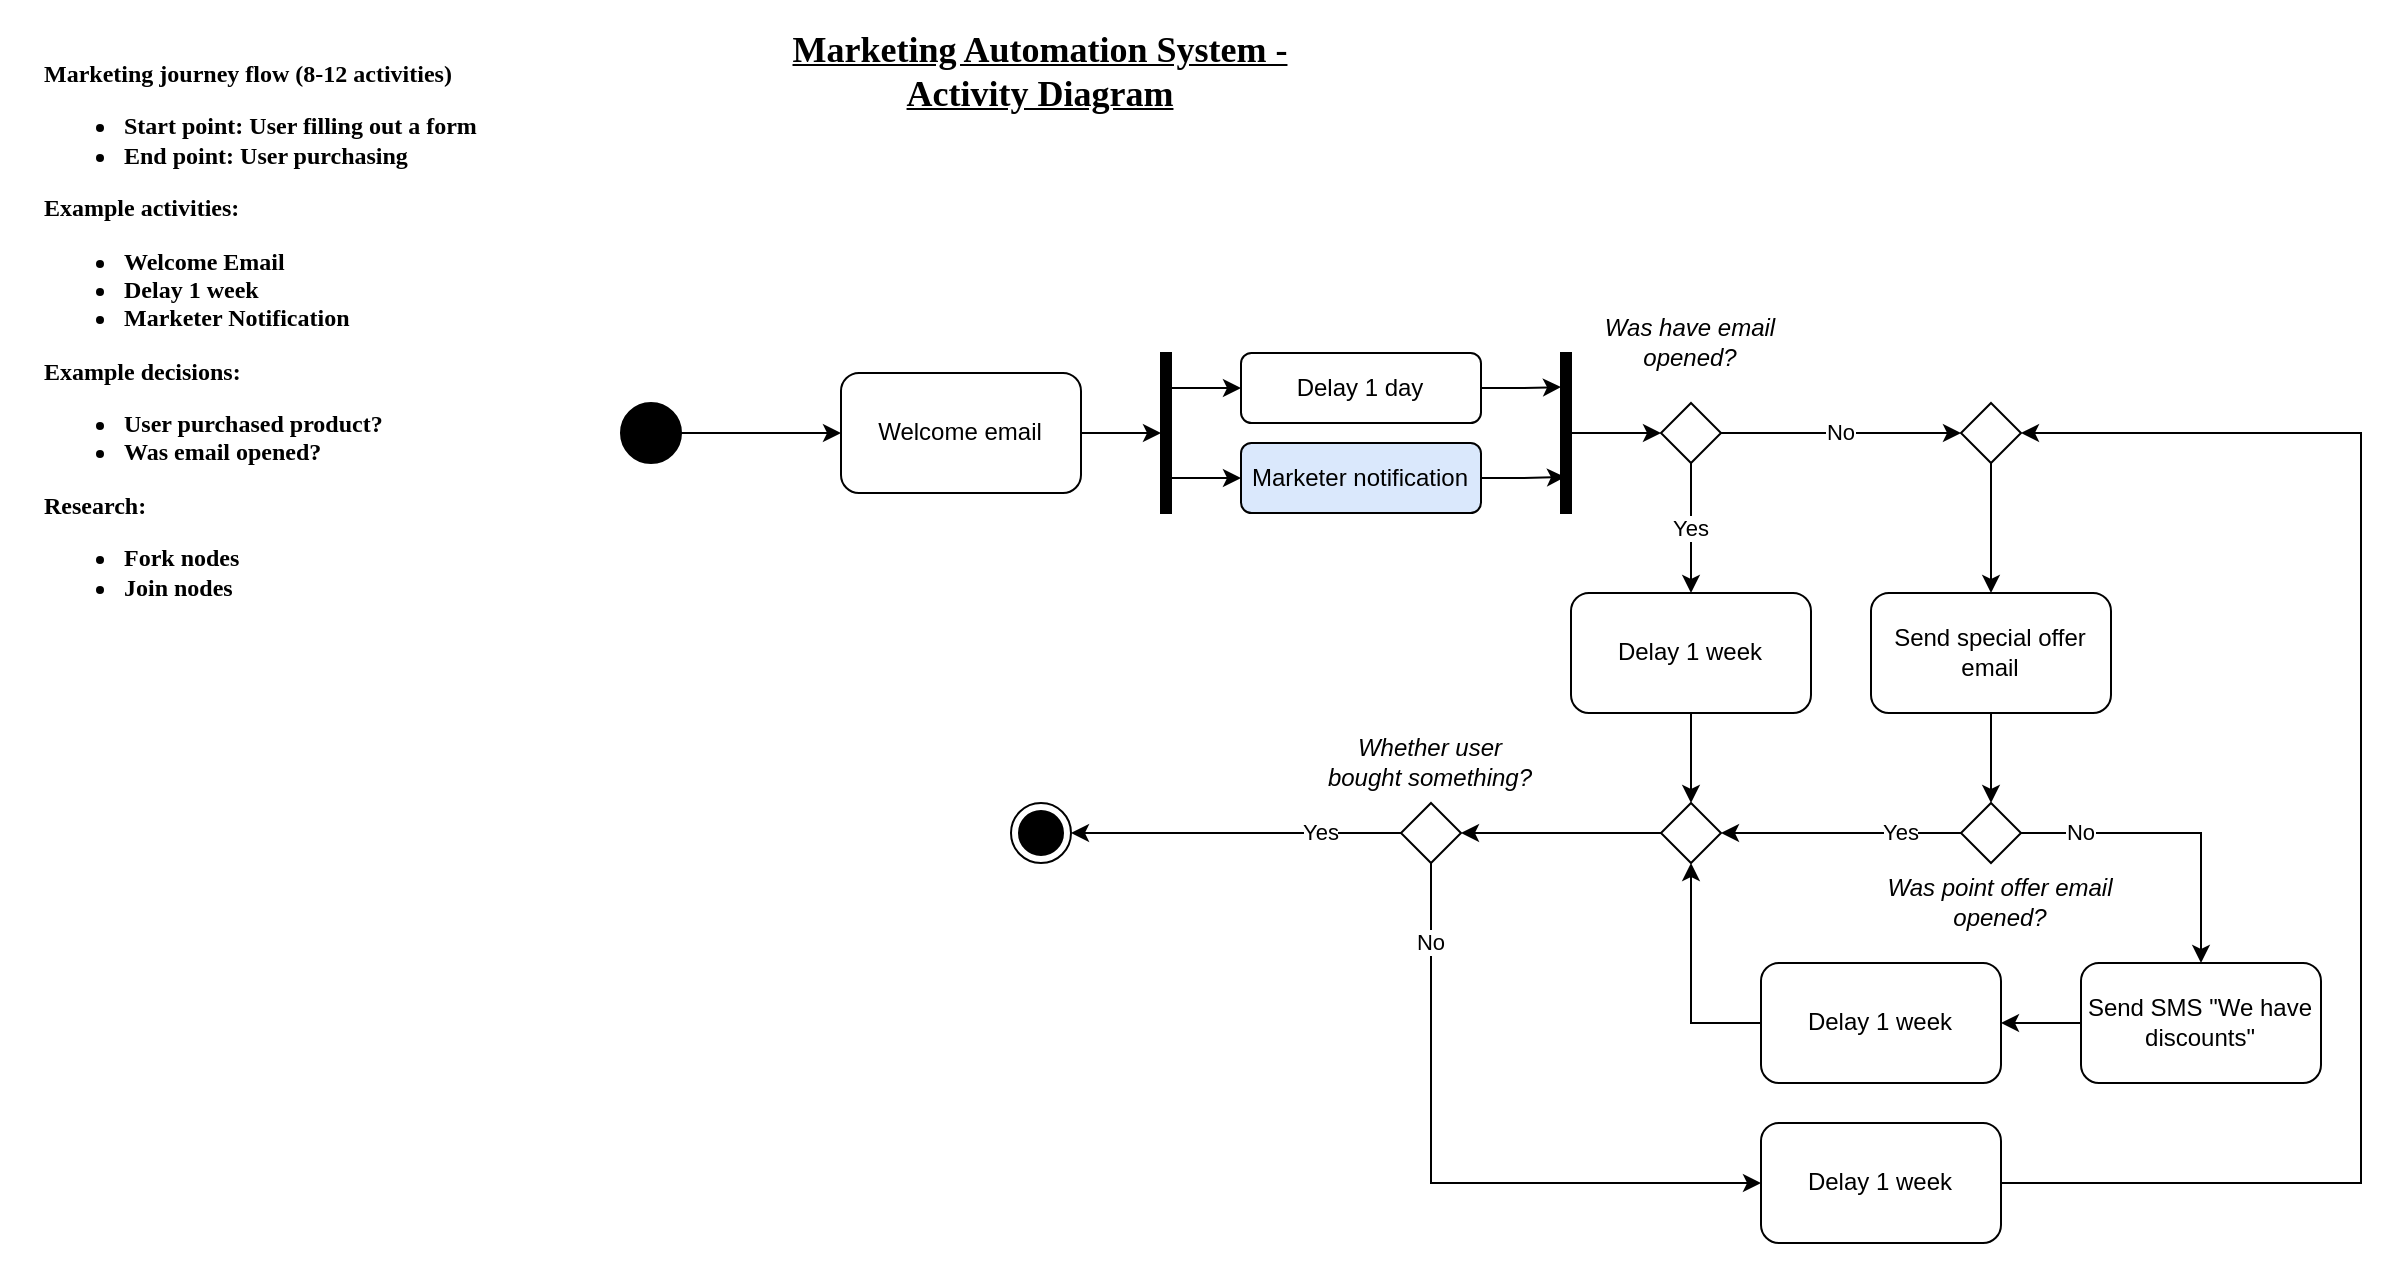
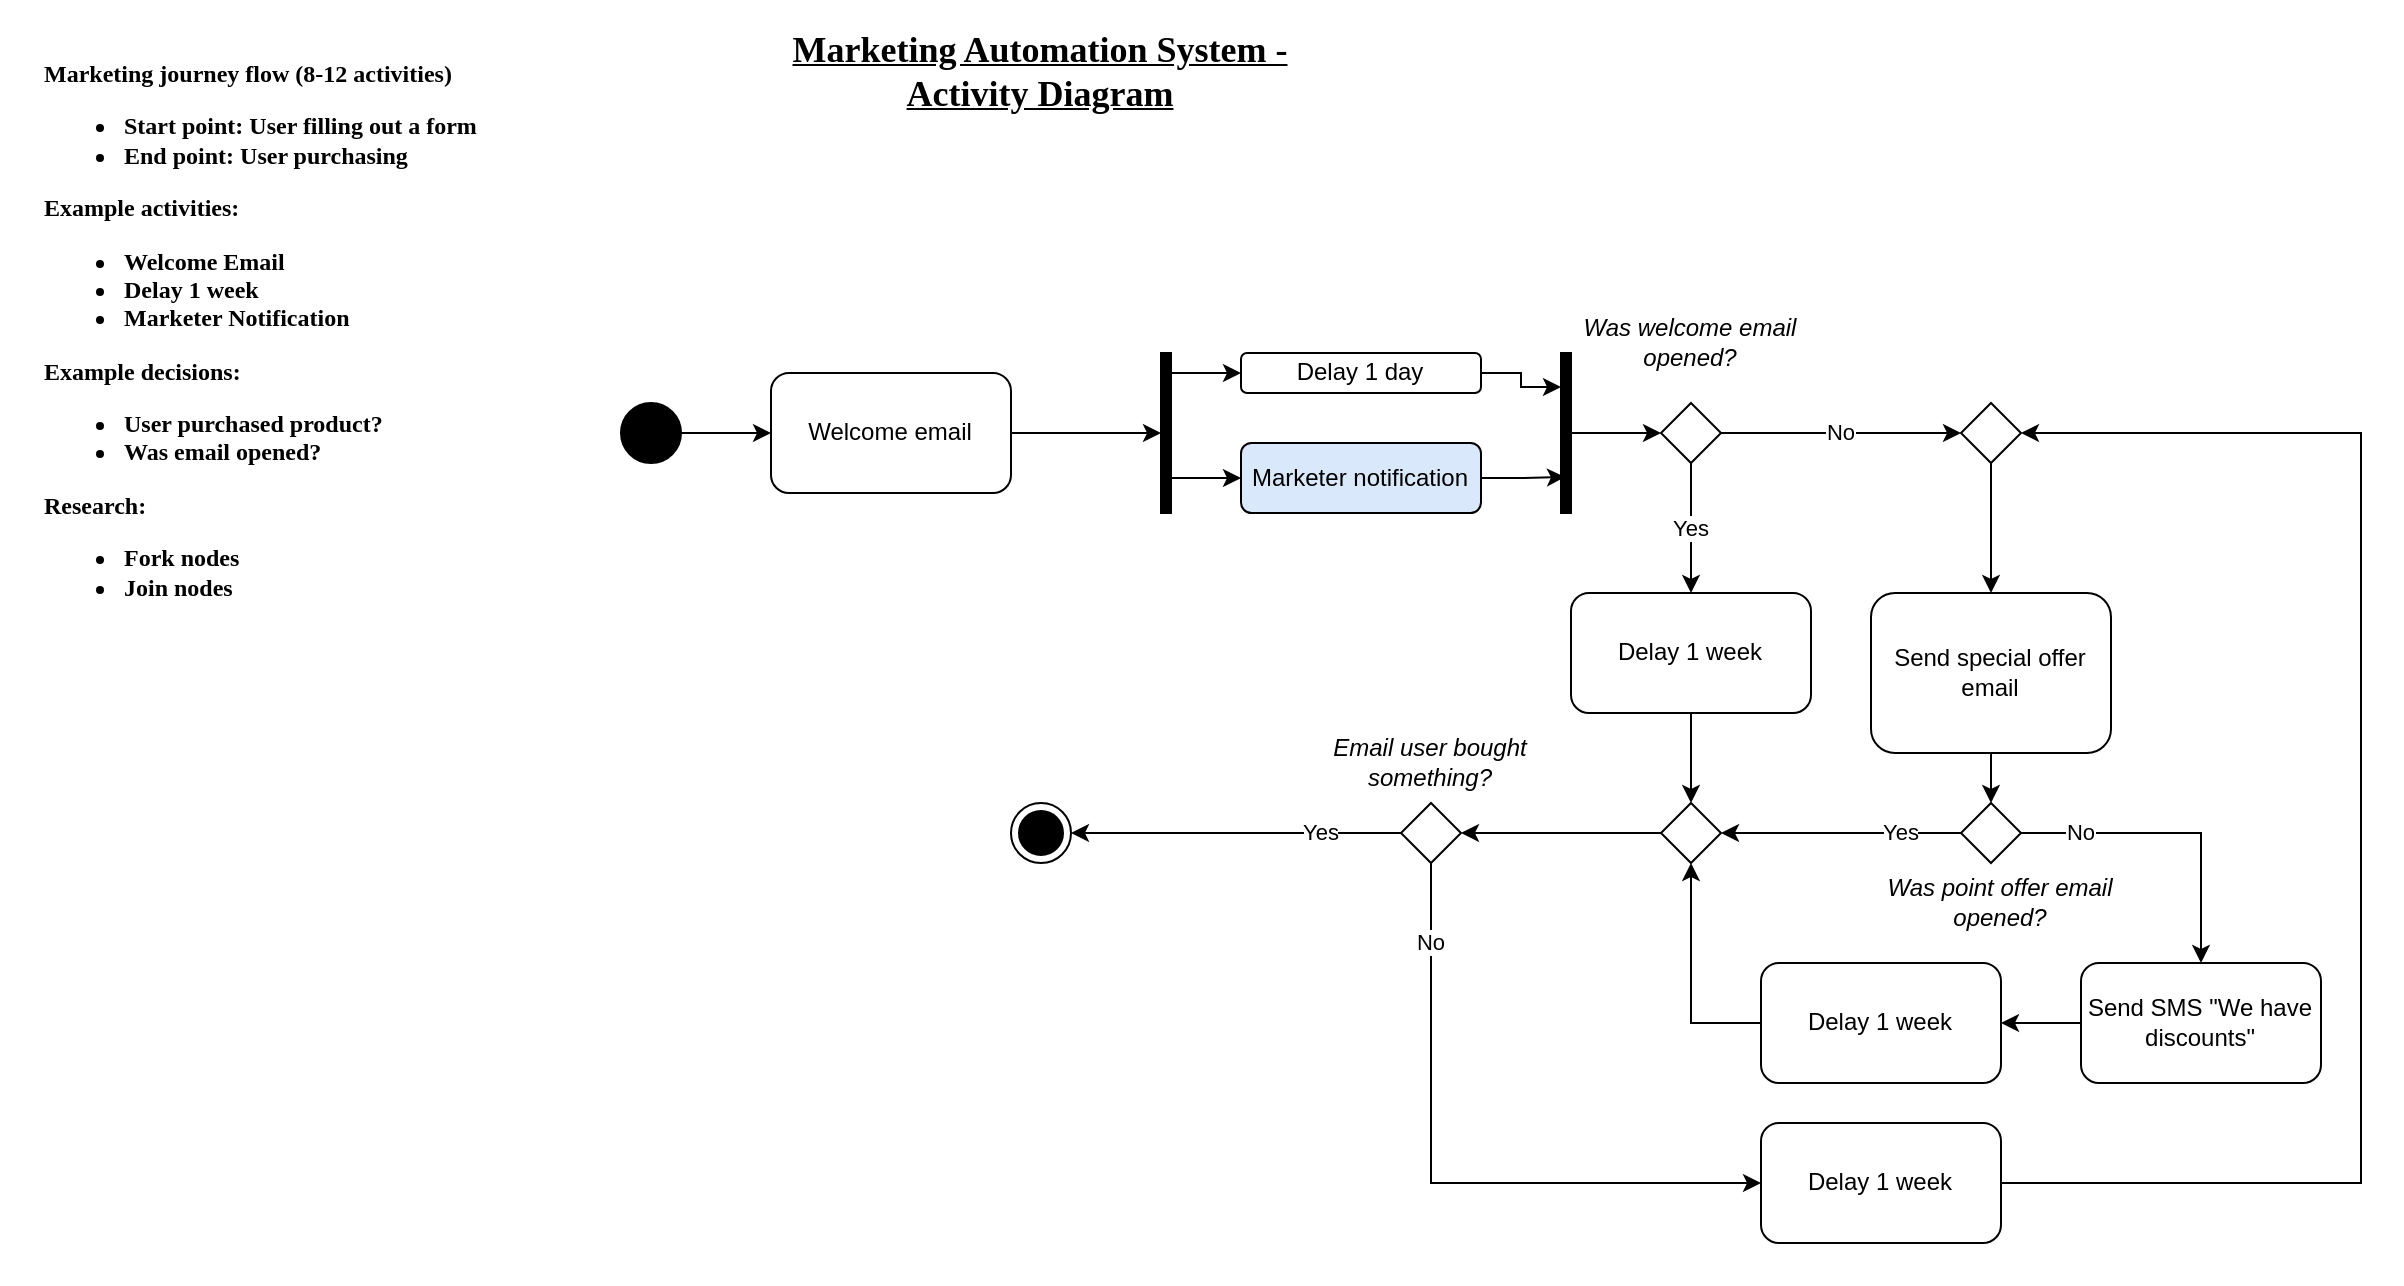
node "Was have email opened?": label "Was have email opened?" -> "Was welcome email opened?"
node "Delay 1 day": size 240x70 -> 240x40
node "Welcome email": moved (961, 433) -> (891, 433)
node "Send special offer email": size 240x120 -> 240x160
node "Whether user bought something?": label "Whether user bought something?" -> "Email user bought something?"
